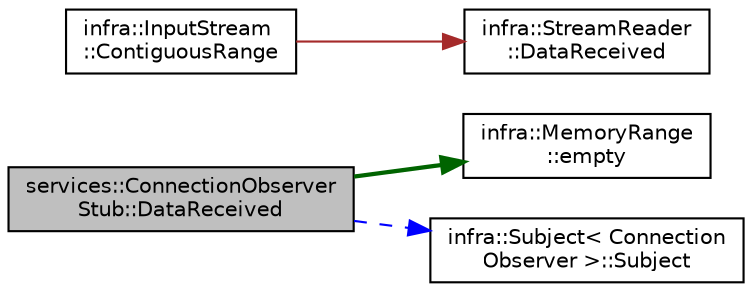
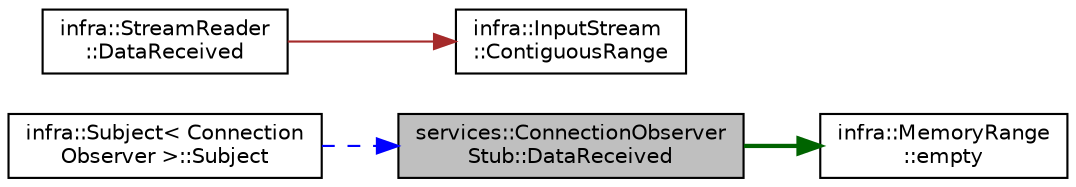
edge "infra::InputStream ::ContiguousRange" -> "infra::StreamReader ::DataReceived": reversed
edge "services::ConnectionObserver Stub::DataReceived" -> "infra::Subject< Connection Observer >::Subject": reversed
